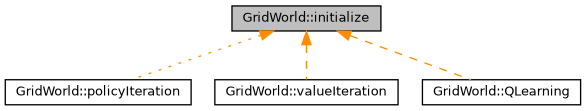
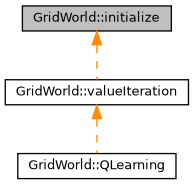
edge "GridWorld::QLearning" -> "GridWorld::initialize": now "GridWorld::QLearning" -> "GridWorld::valueIteration"
node "GridWorld::policyIteration": removed
